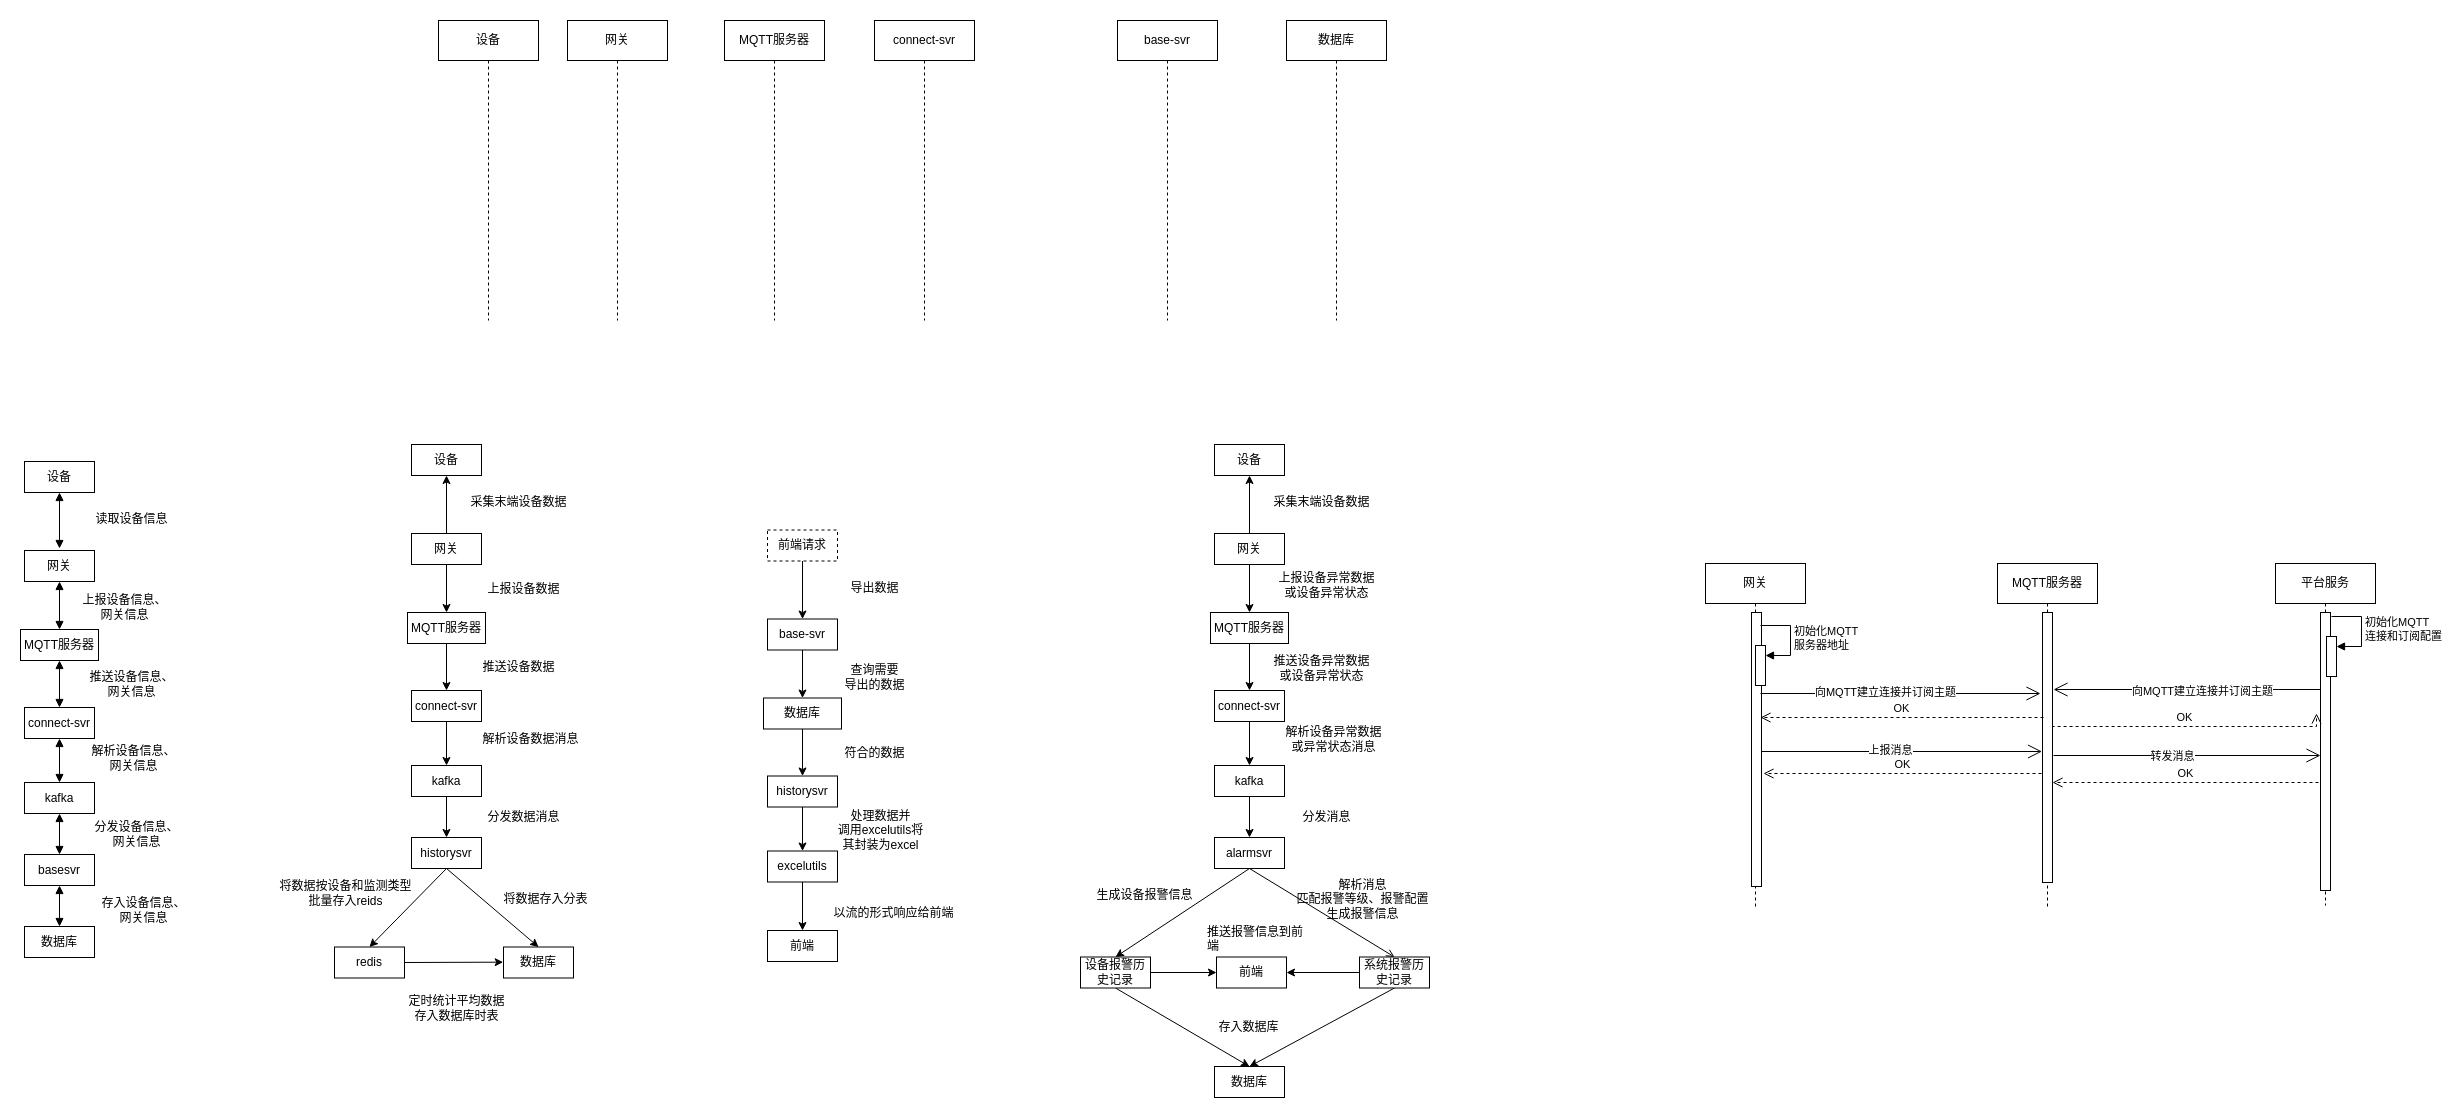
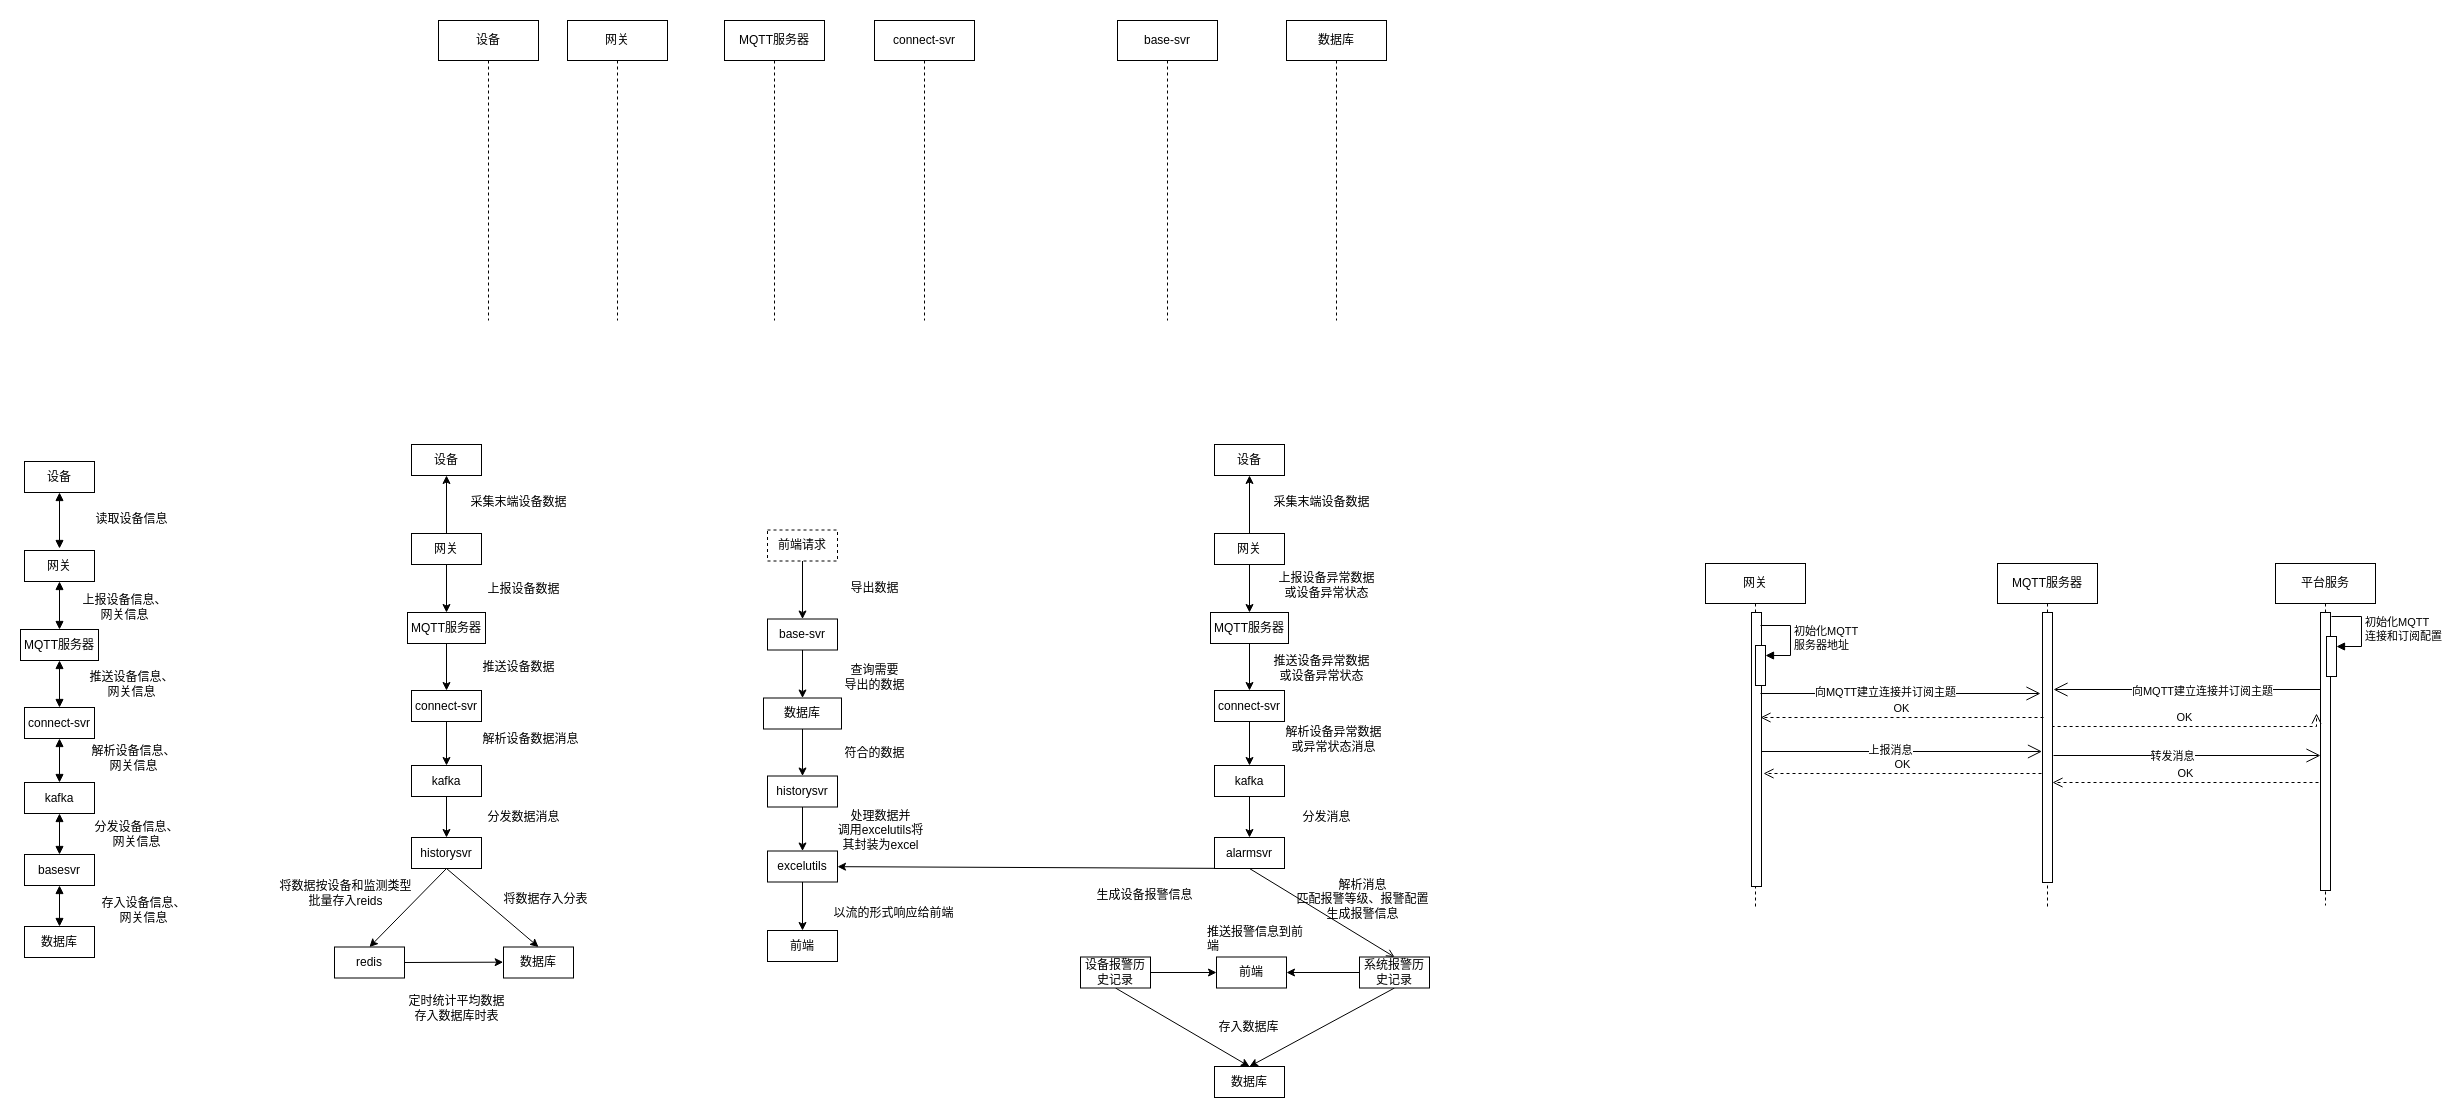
edge "alarmsvr" -> "设备报警历史记录": now "alarmsvr" -> "excelutils"
